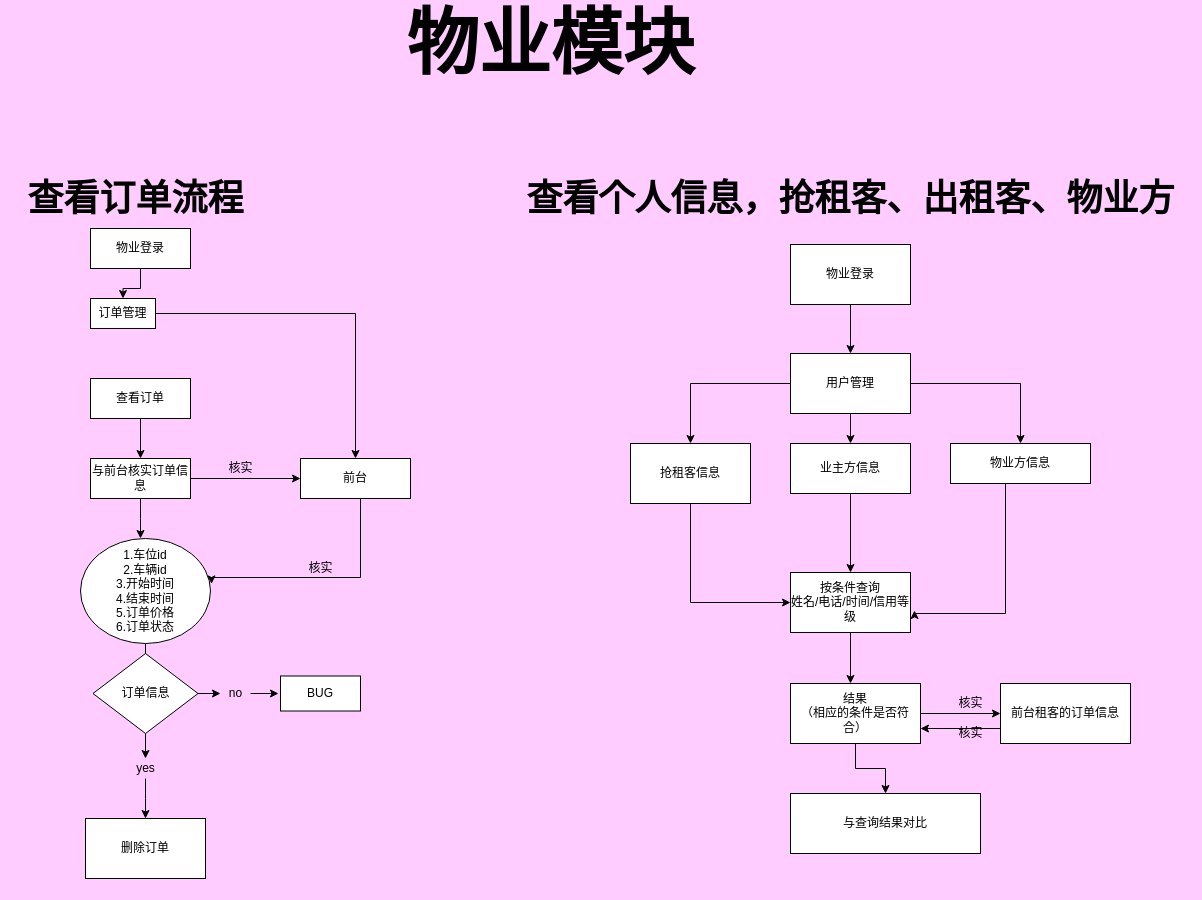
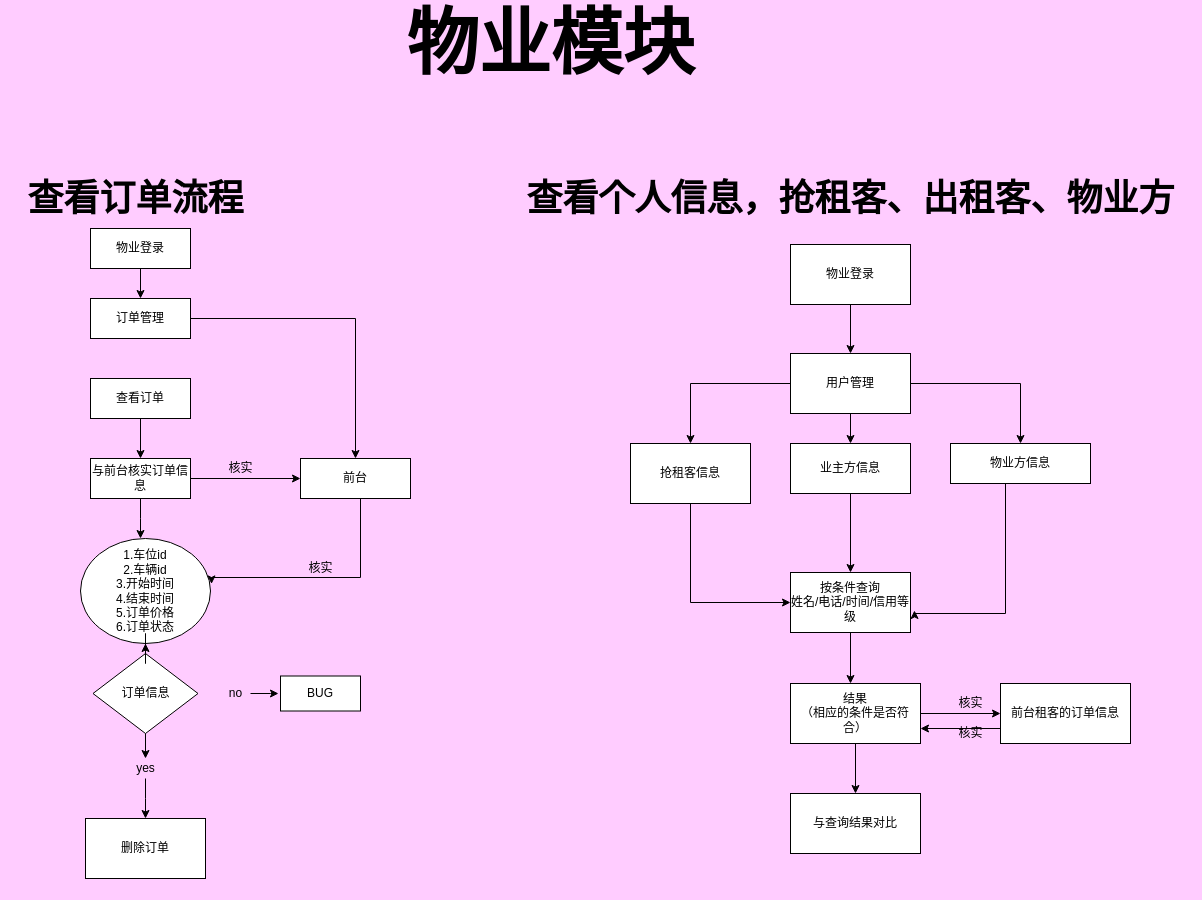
node "订单管理": size 65x30 -> 100x40
edge "订单信息" -> "no": now "订单信息" -> "1.车位id2.车辆id3.开始时间4.结束时间5.订单价格6.订单状态"
node "与查询结果对比": size 190x60 -> 130x60
